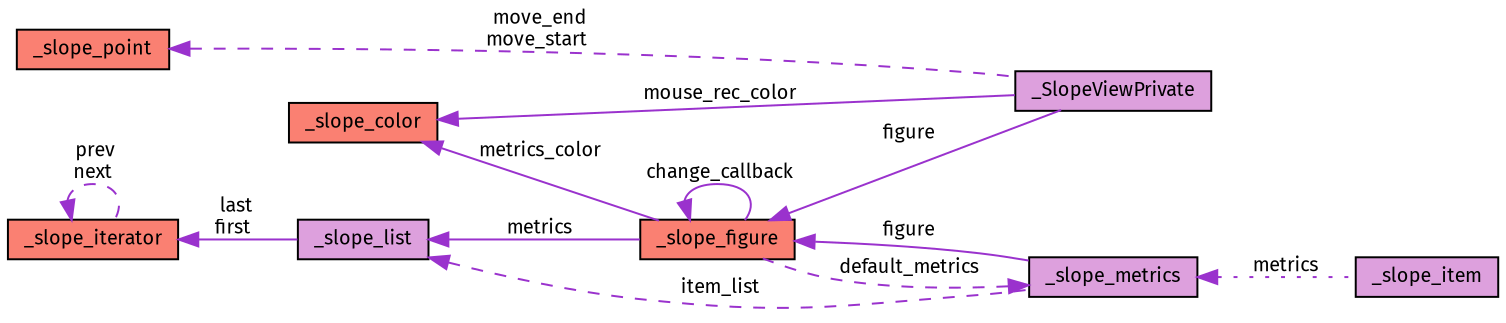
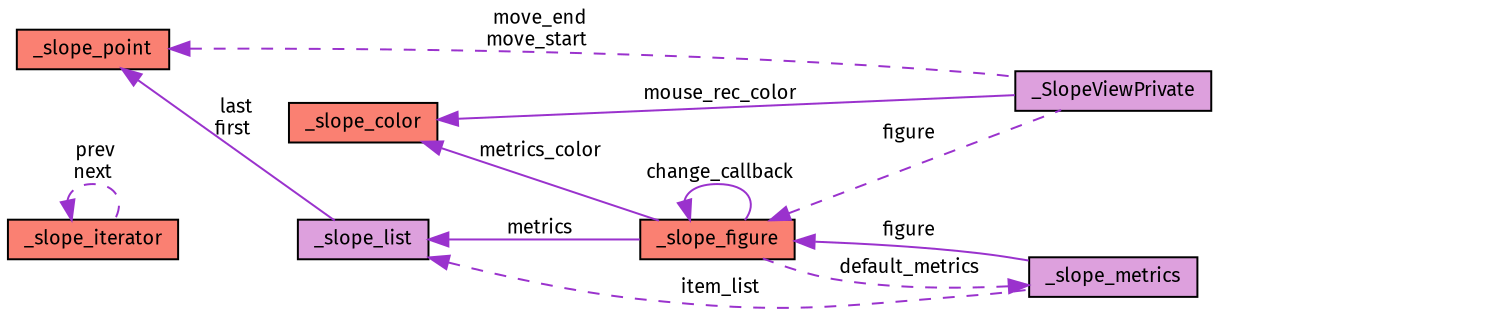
edge "_SlopeViewPrivate" -> "_slope_figure": style solid -> dashed
edge "_slope_list" -> "_slope_iterator": now "_slope_list" -> "_slope_point"
node "_slope_item": removed
